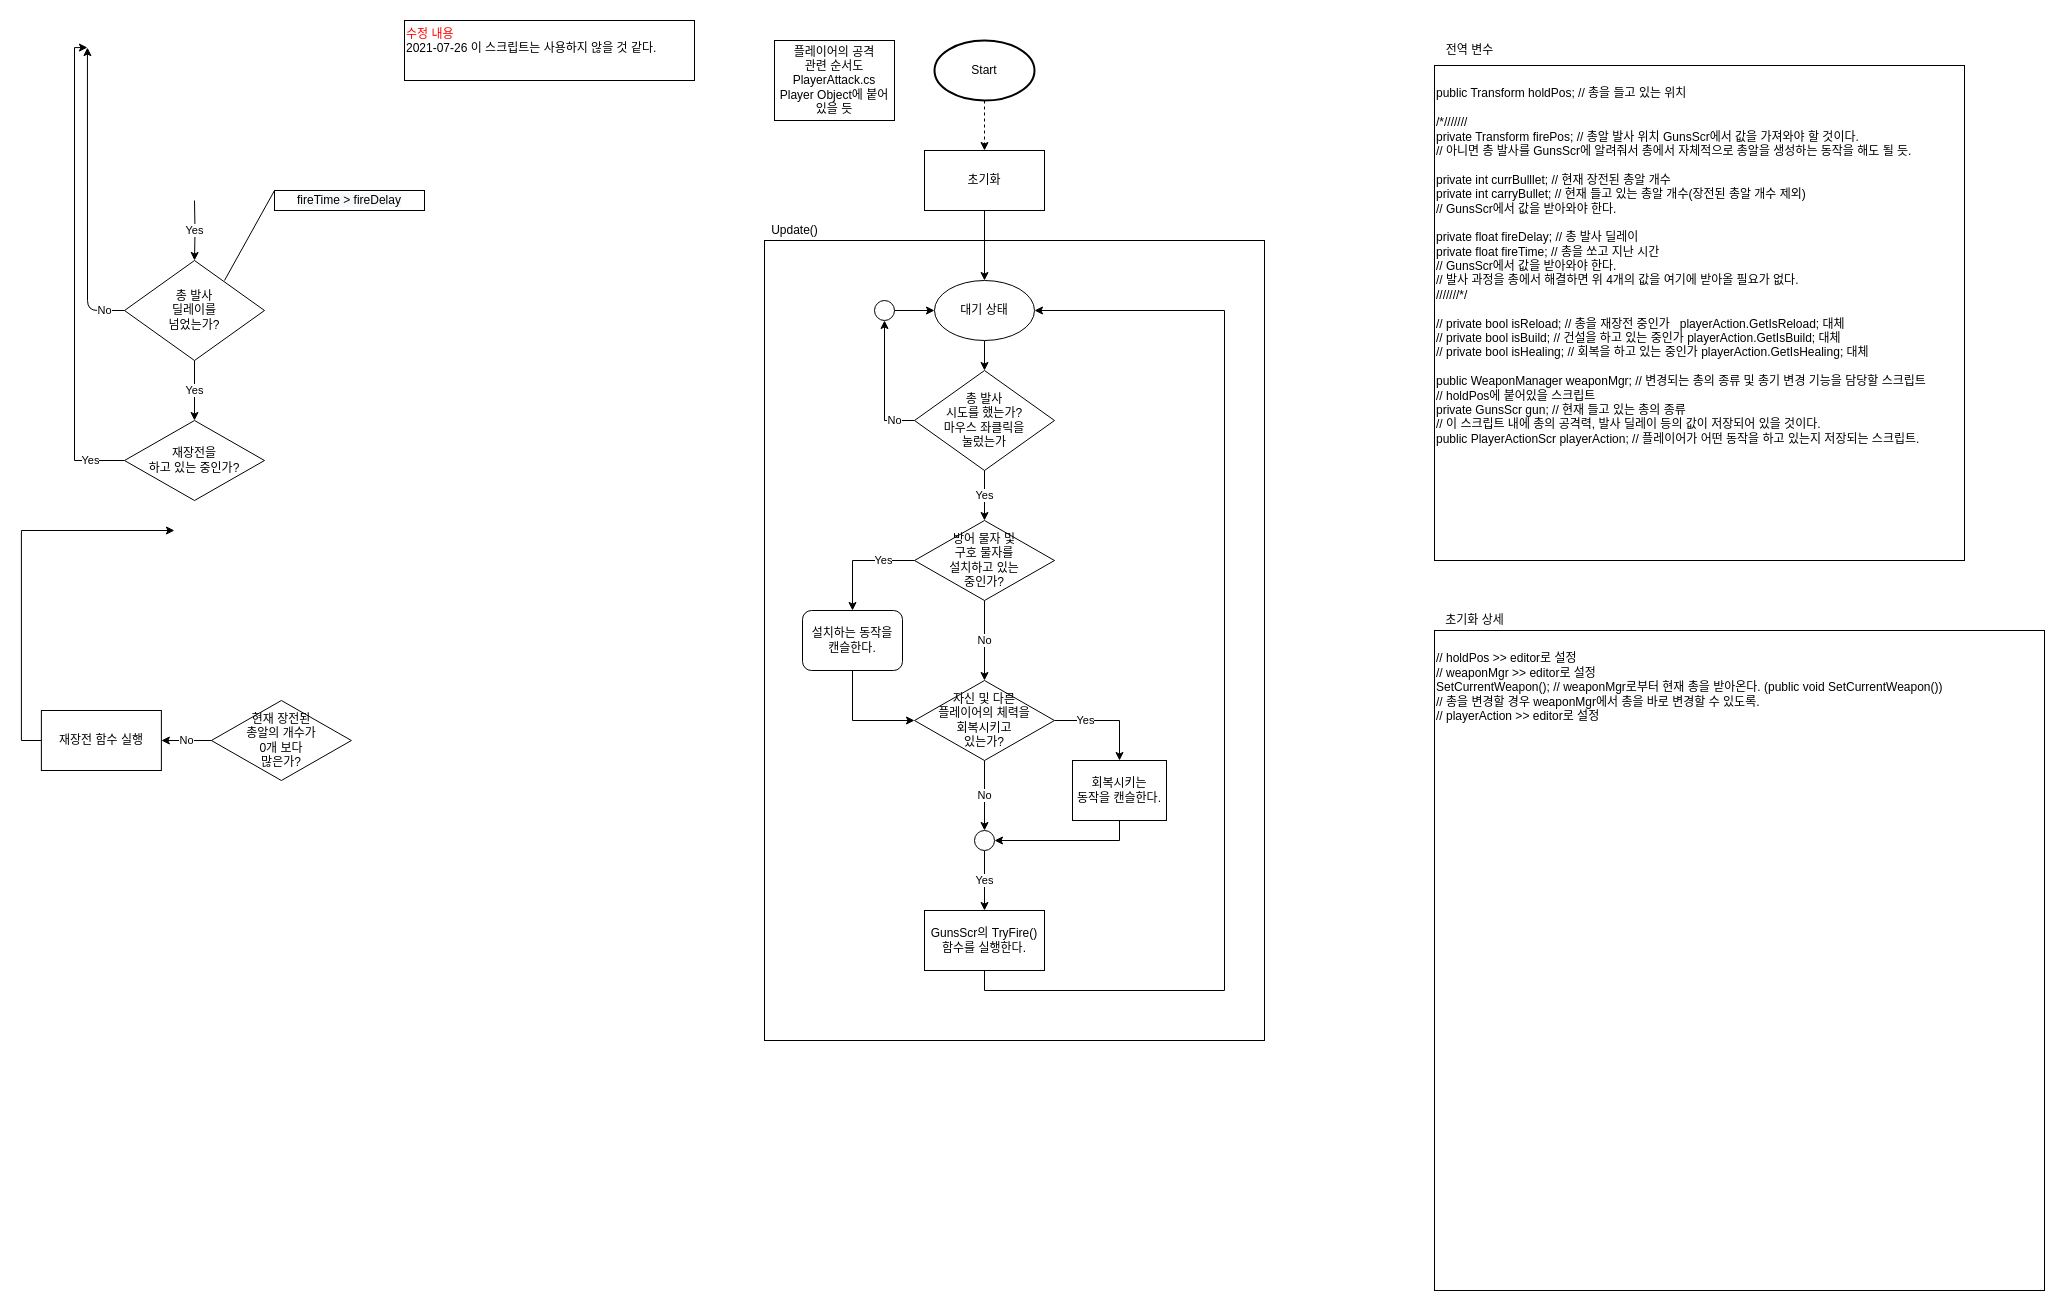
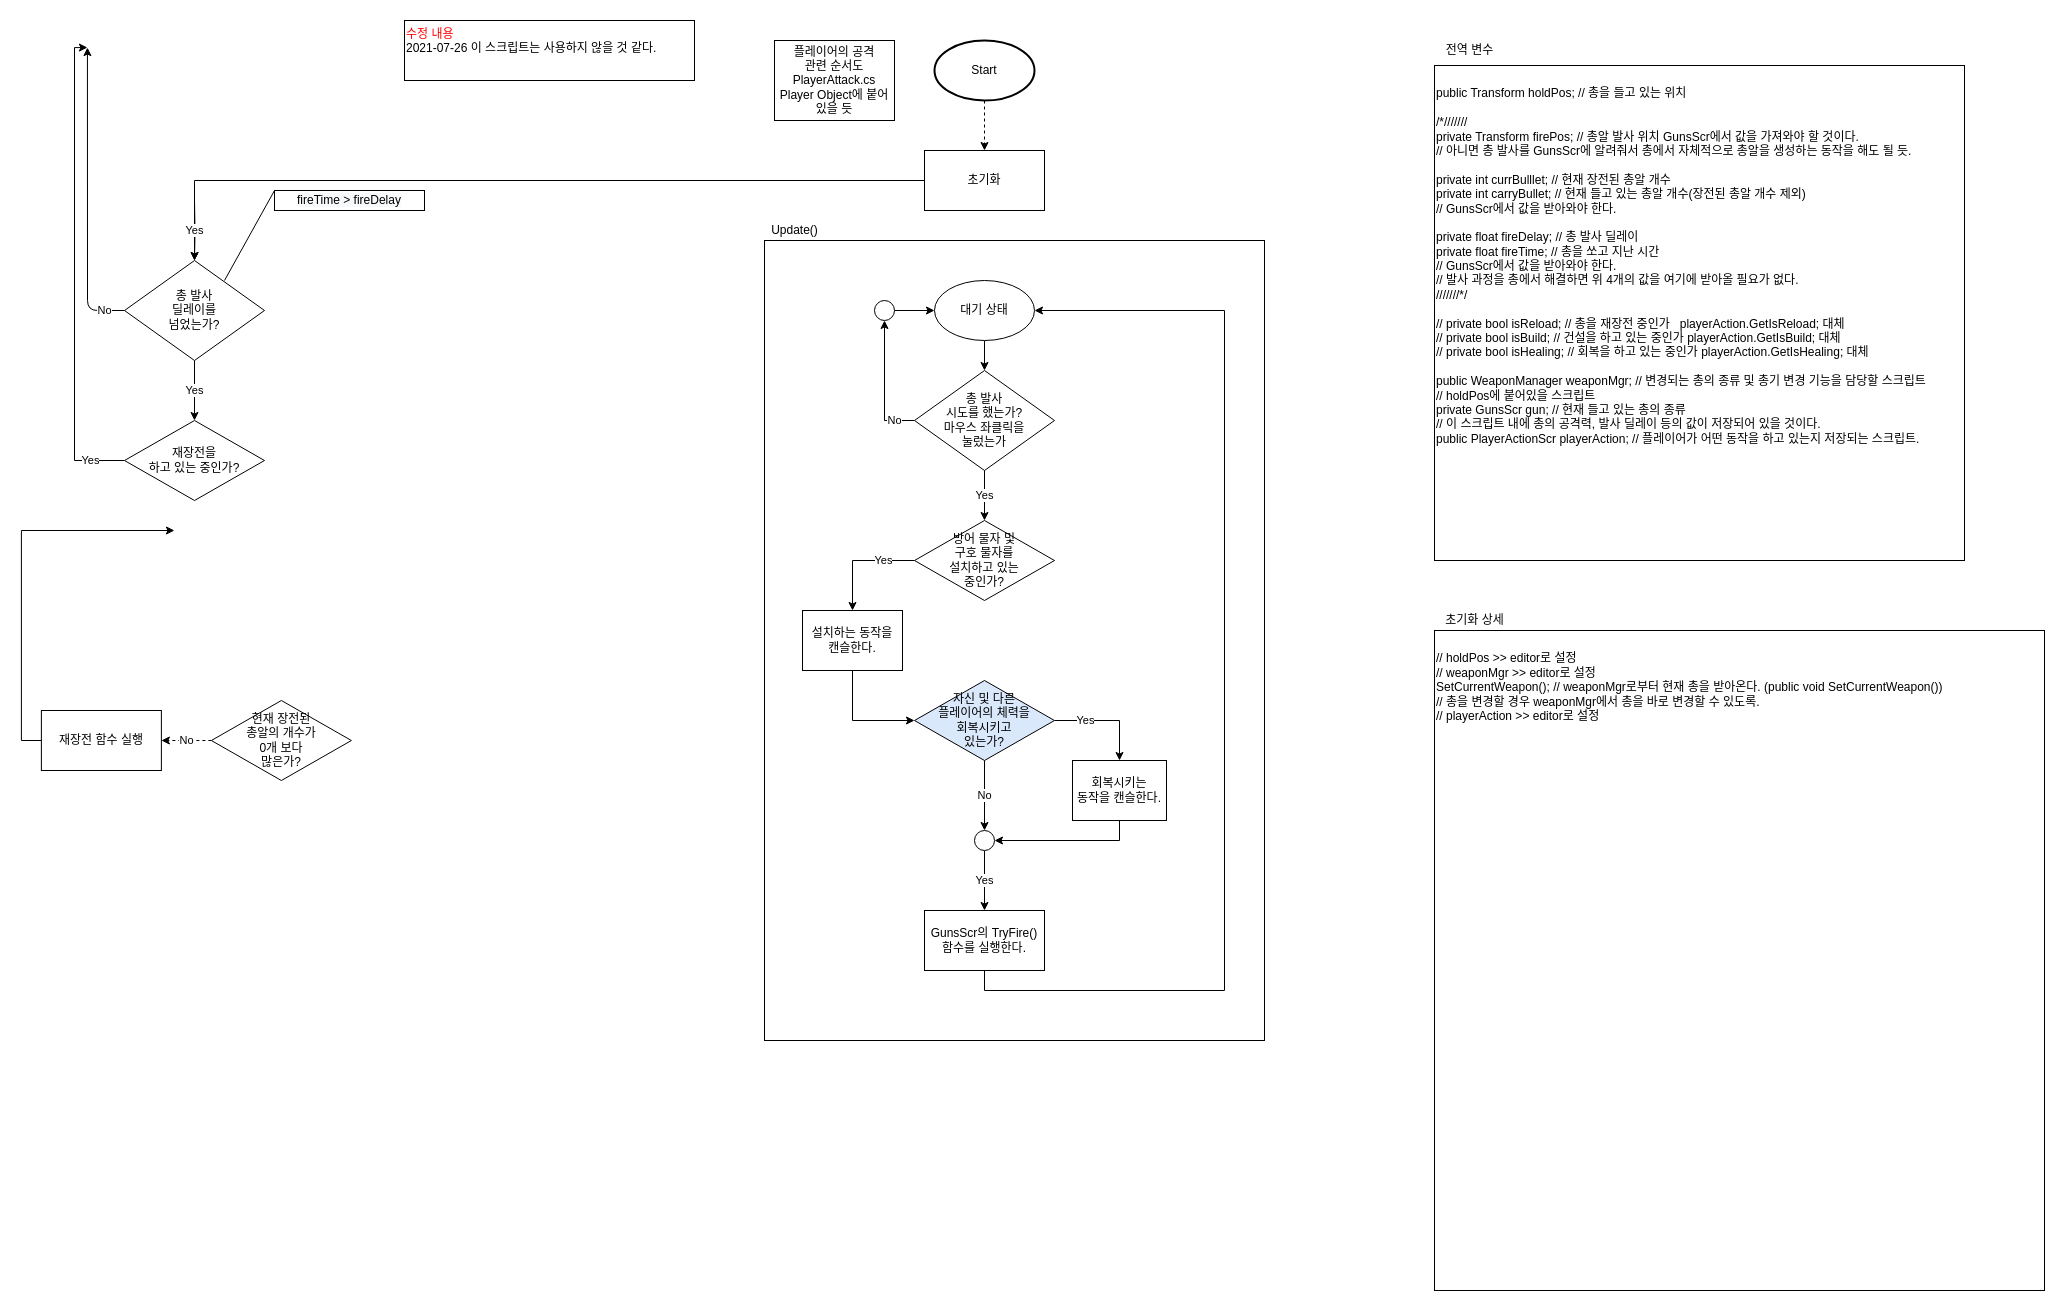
edge "초기화" -> "대기 상태": now "초기화" -> "총 발사 딜레이를 넘었는가?"
edge "방어 물자 및 구호 물자를 설치하고 있는 중인가?" -> "자신 및 다른 플레이어의 체력을 회복시키고 있는가?": removed, label "No"
node "설치하는 동작을 캔슬한다.": shape rounded rectangle -> rectangle
node "자신 및 다른 플레이어의 체력을 회복시키고 있는가?": fillcolor #ffffff -> #dae8fc
edge "현재 장전된 총알의 개수가 0개 보다 많은가?" -> "재장전 함수 실행": style solid -> dashed
